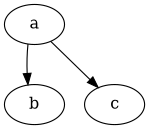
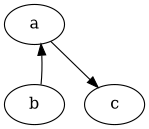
edge "a" -> "b": reversed
